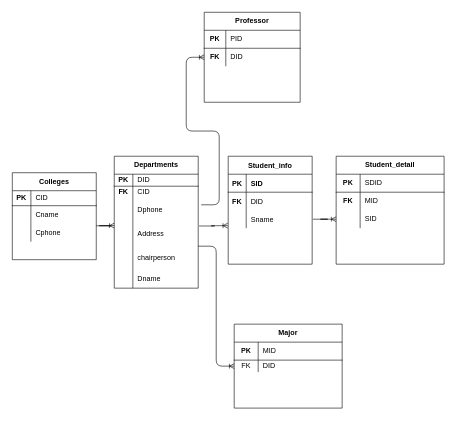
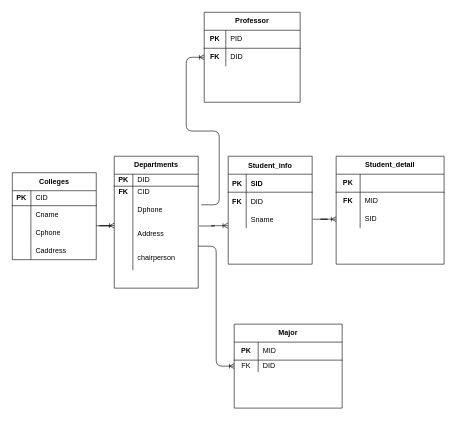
node "SDID": removed
node "Caddress": added
node "Dname": removed
